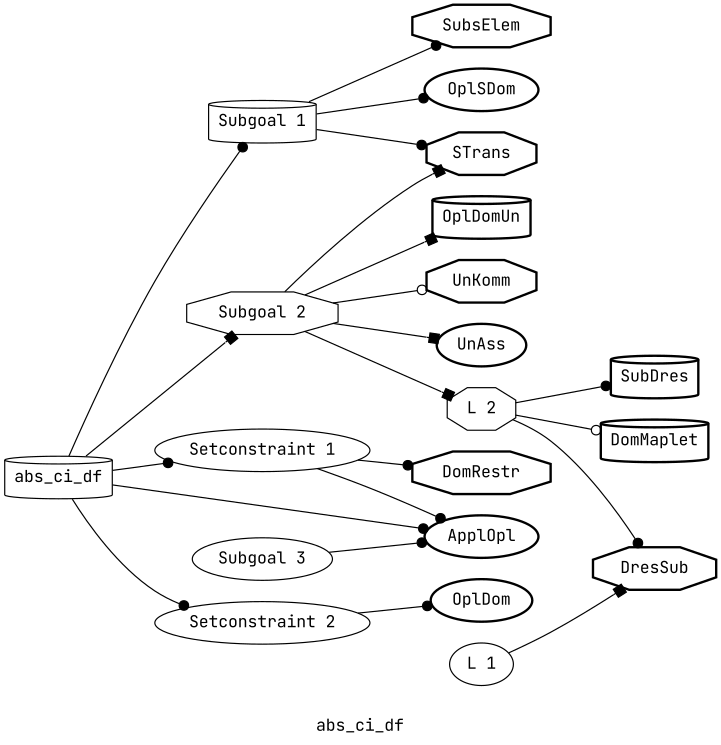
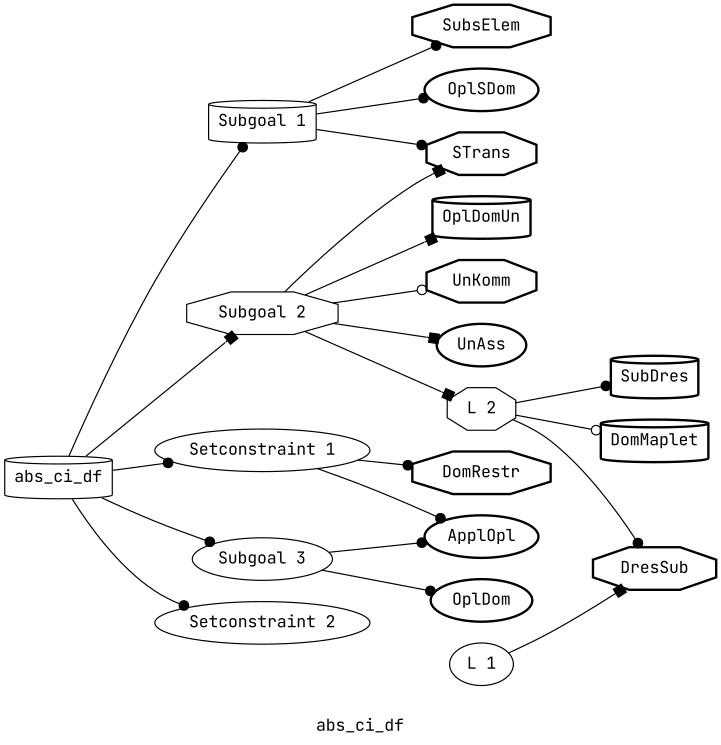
edge "abs_ci_df" -> "ApplOpl": now "abs_ci_df" -> "Subgoal 3"
edge "Setconstraint 2" -> "OplDom": now "Subgoal 3" -> "OplDom"
